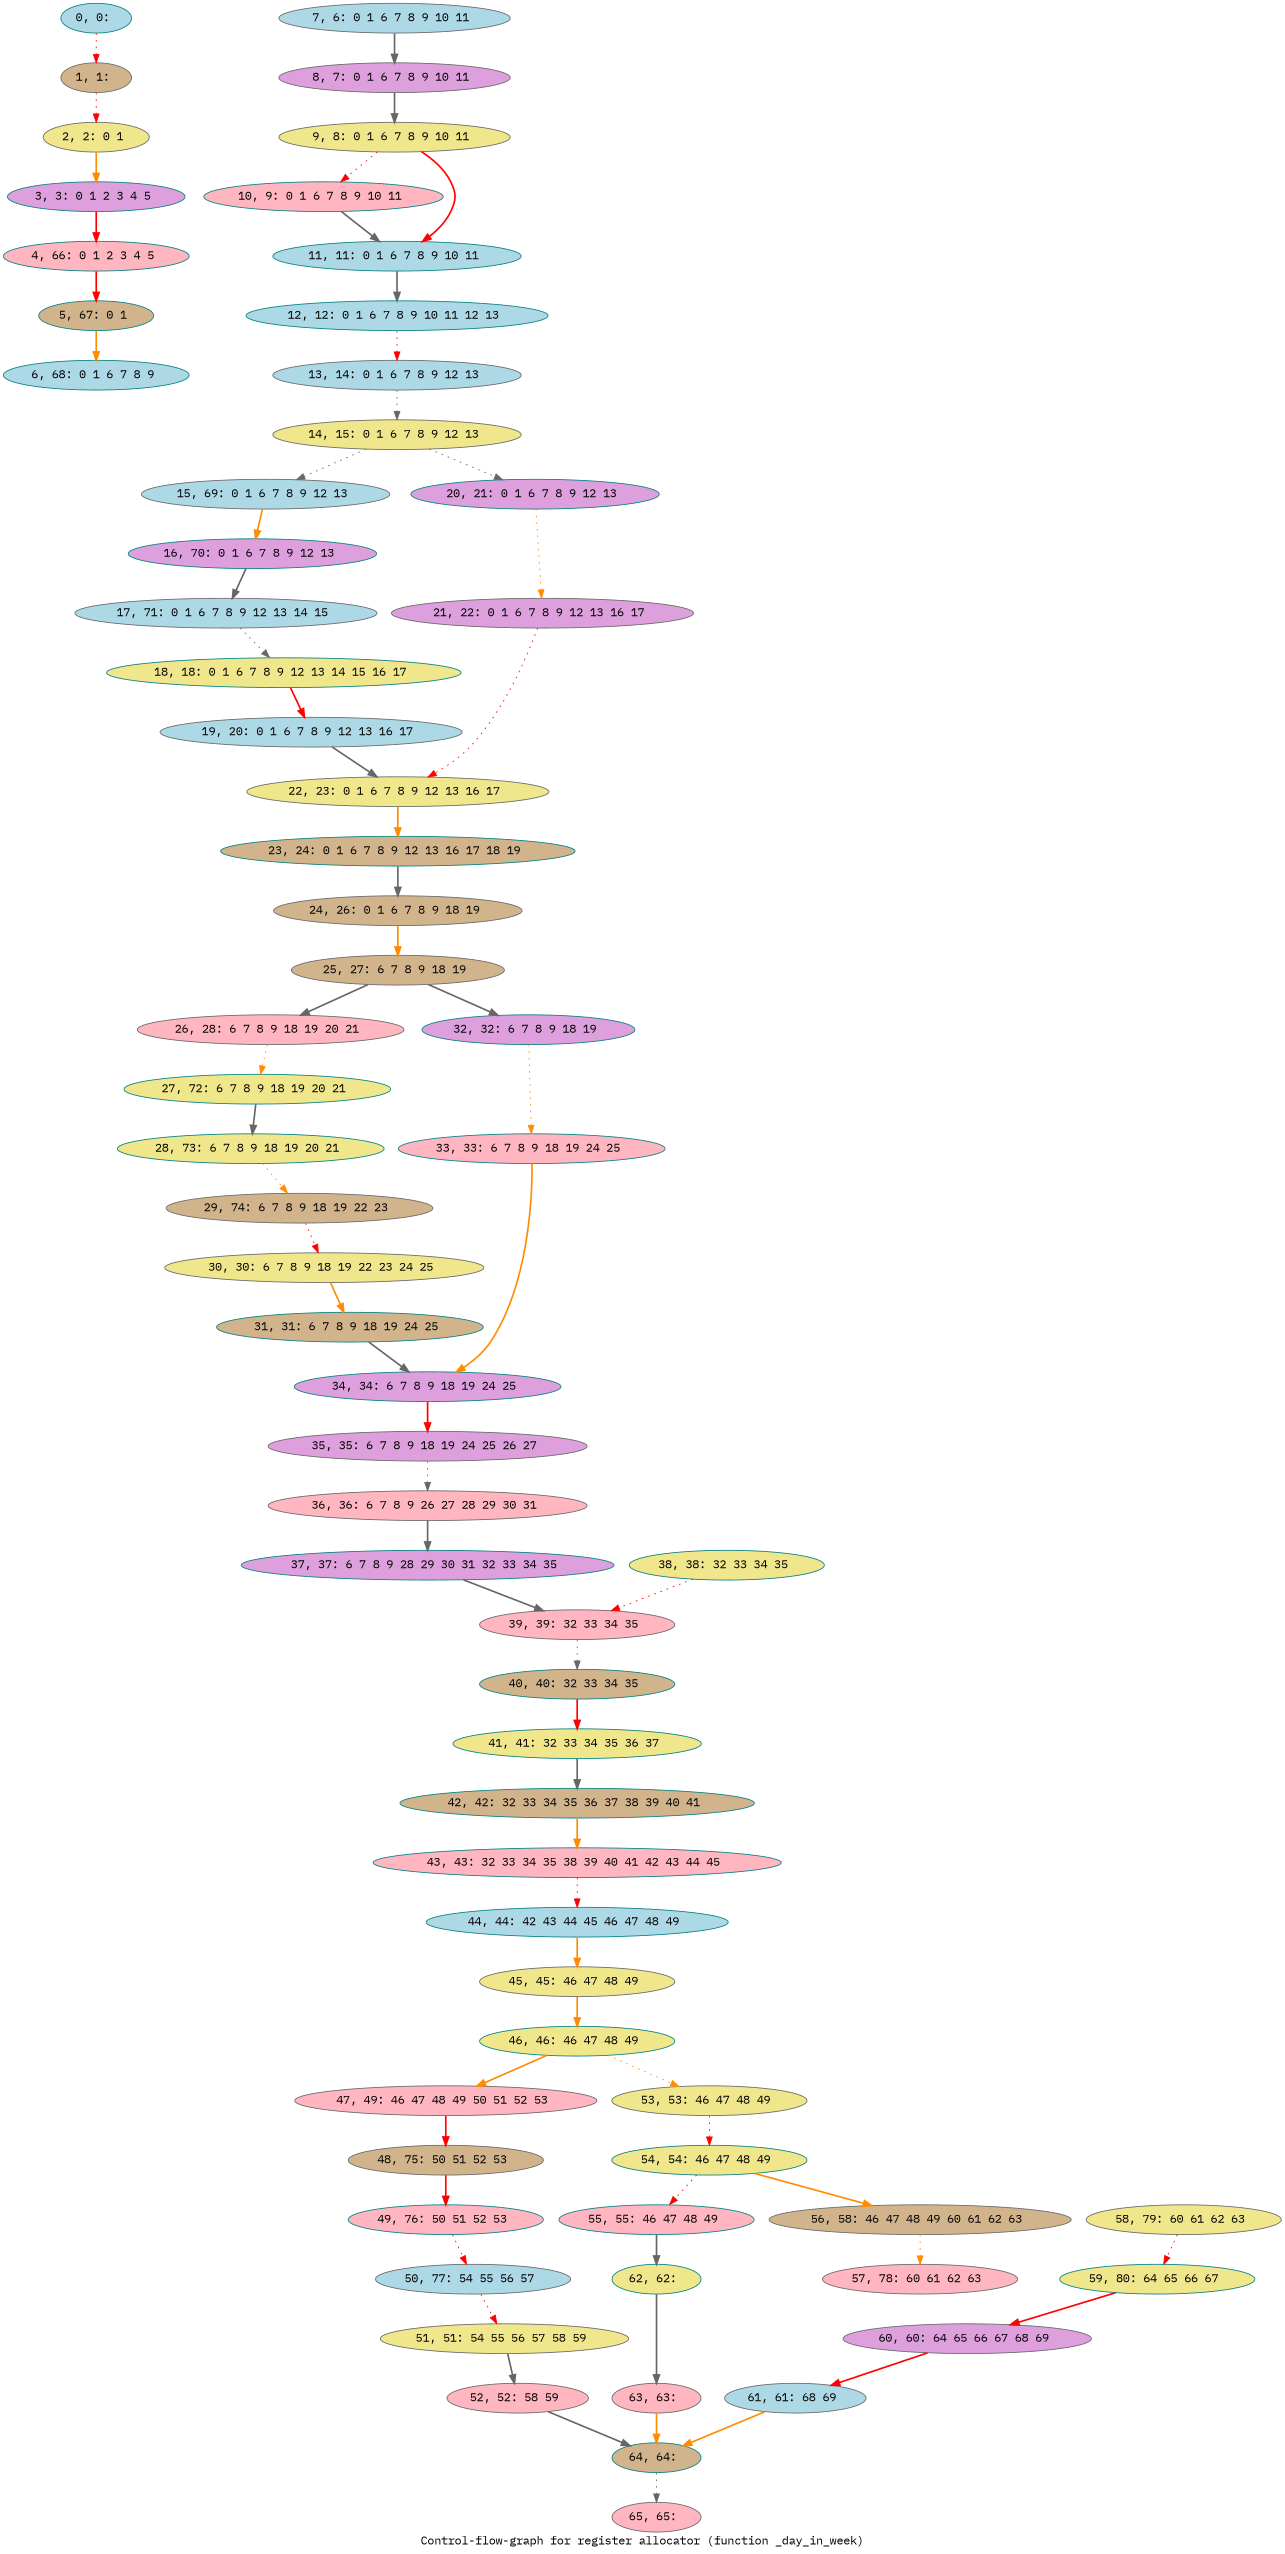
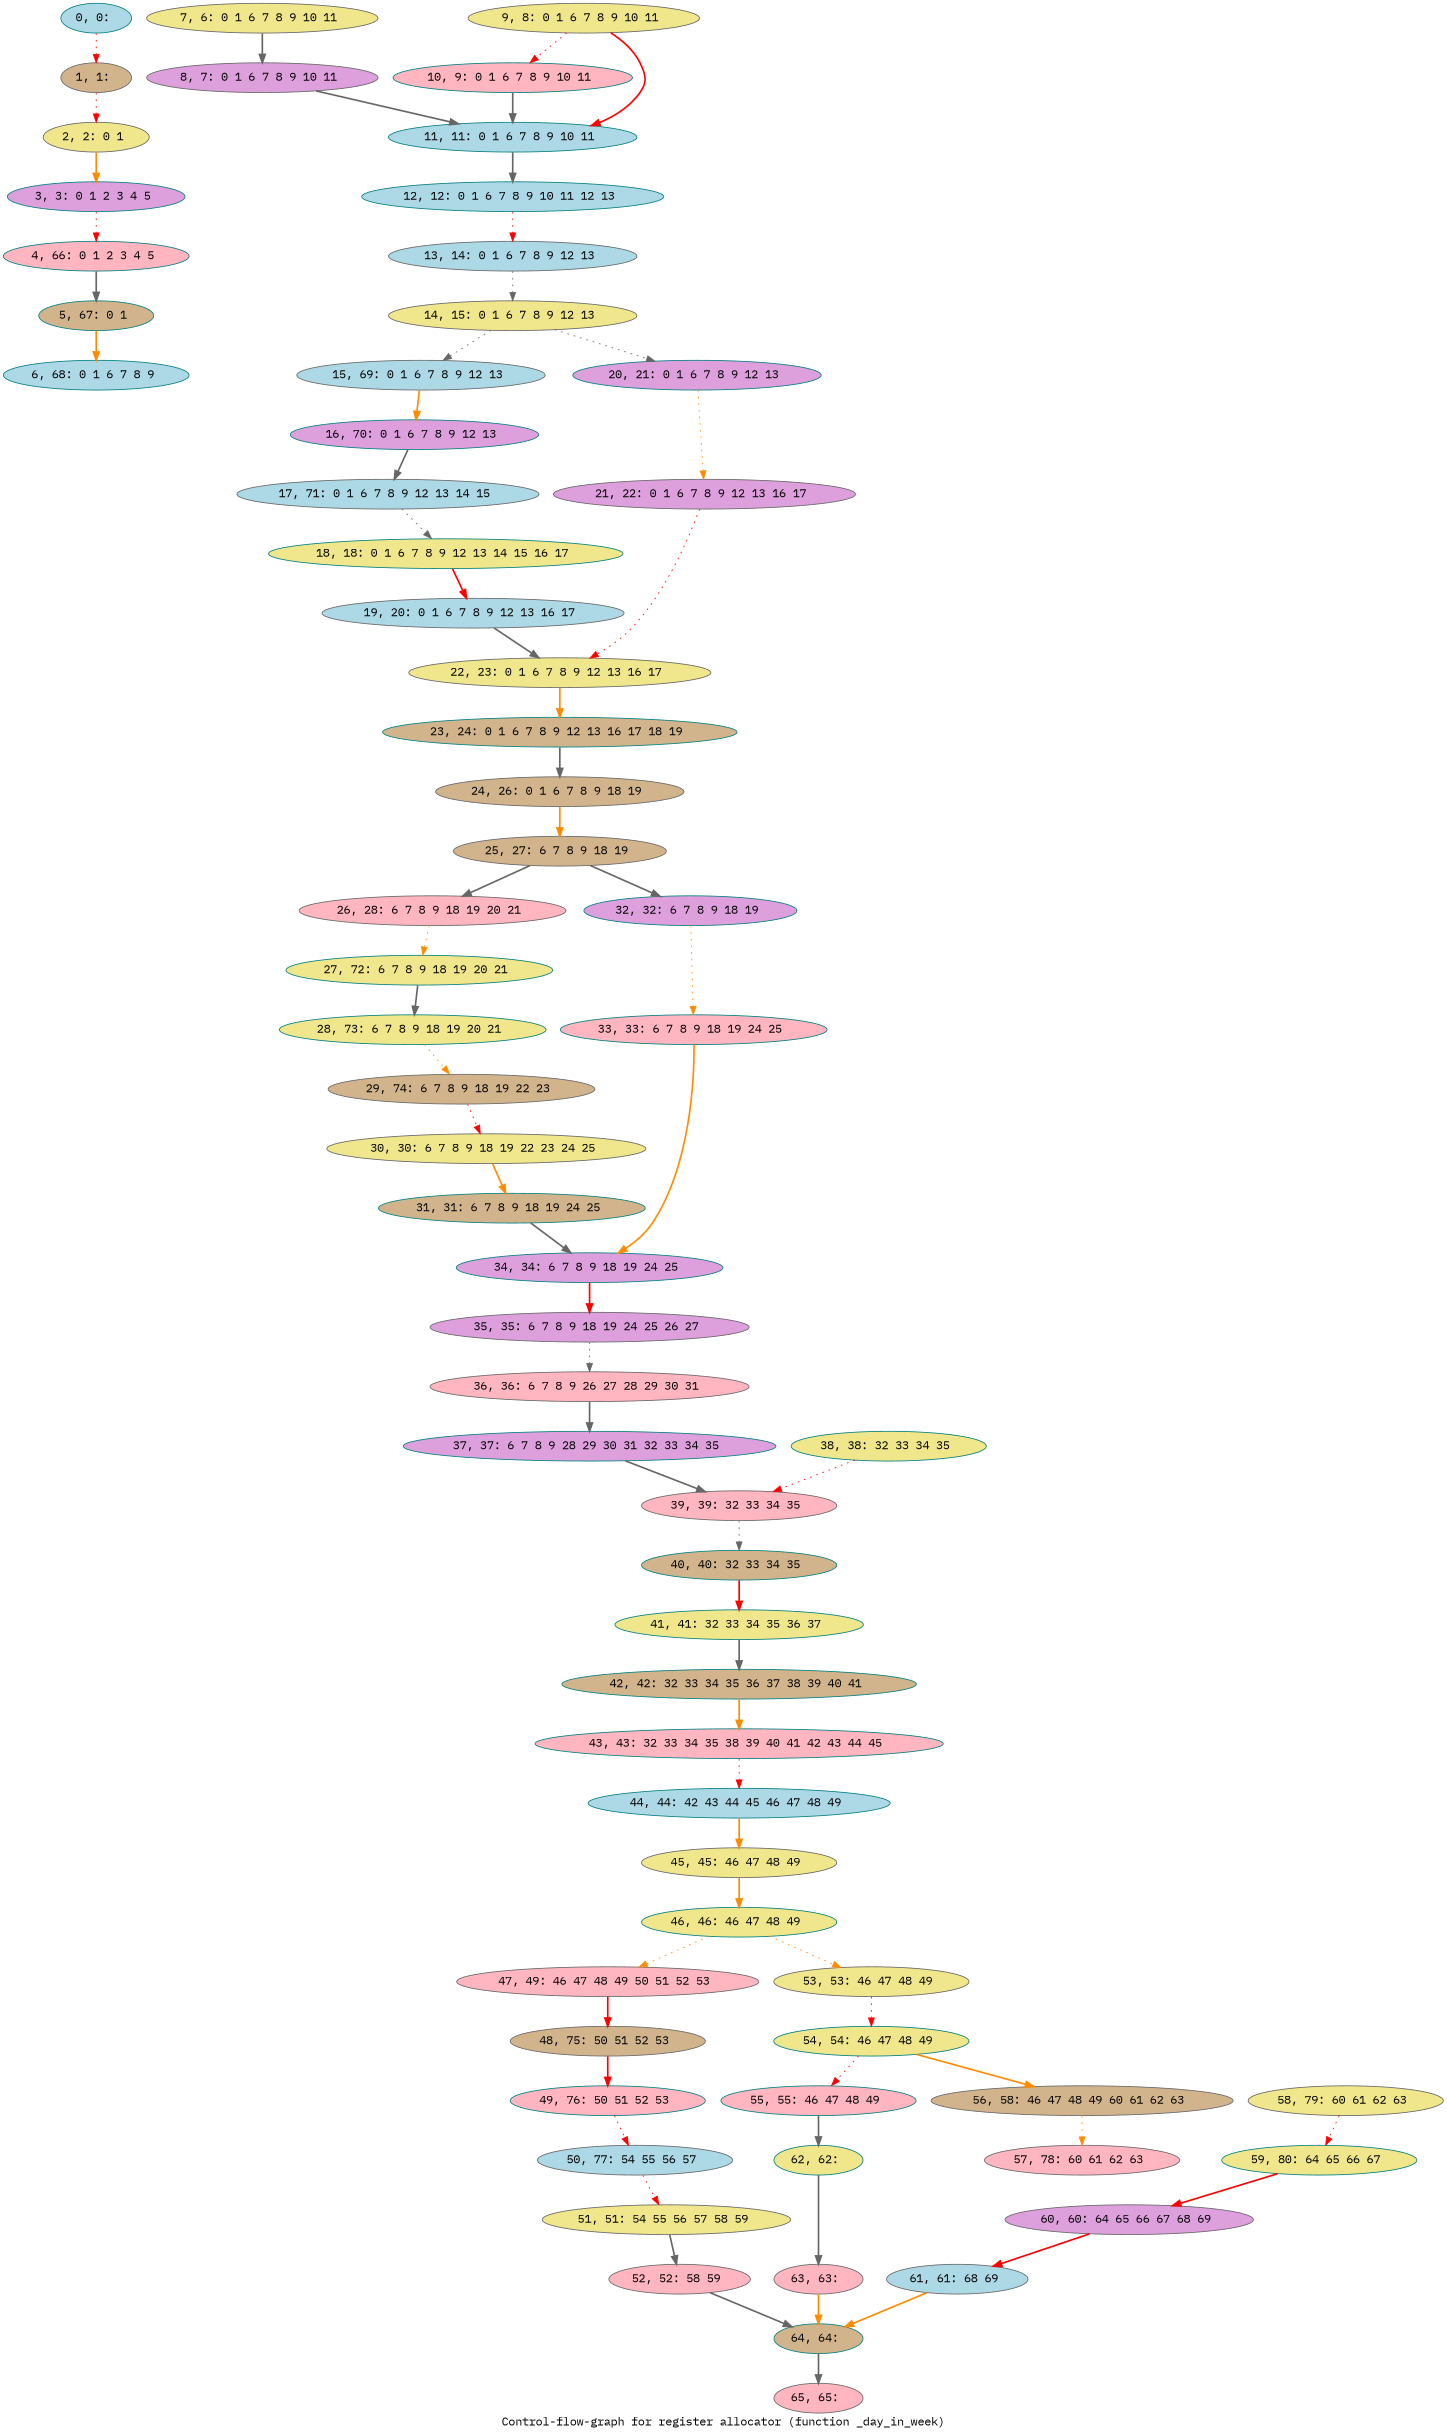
node "7, 6: 0 1 6 7 8 9 10 11": fillcolor lightblue -> khaki
edge "8, 7: 0 1 6 7 8 9 10 11" -> "9, 8: 0 1 6 7 8 9 10 11": now "8, 7: 0 1 6 7 8 9 10 11" -> "11, 11: 0 1 6 7 8 9 10 11"
edge "3, 3: 0 1 2 3 4 5" -> "4, 66: 0 1 2 3 4 5": style bold -> dotted
edge "4, 66: 0 1 2 3 4 5" -> "5, 67: 0 1": color red -> gray40
edge "46, 46: 46 47 48 49" -> "47, 49: 46 47 48 49 50 51 52 53": style bold -> dotted
edge "64, 64:" -> "65, 65:": style dotted -> bold
